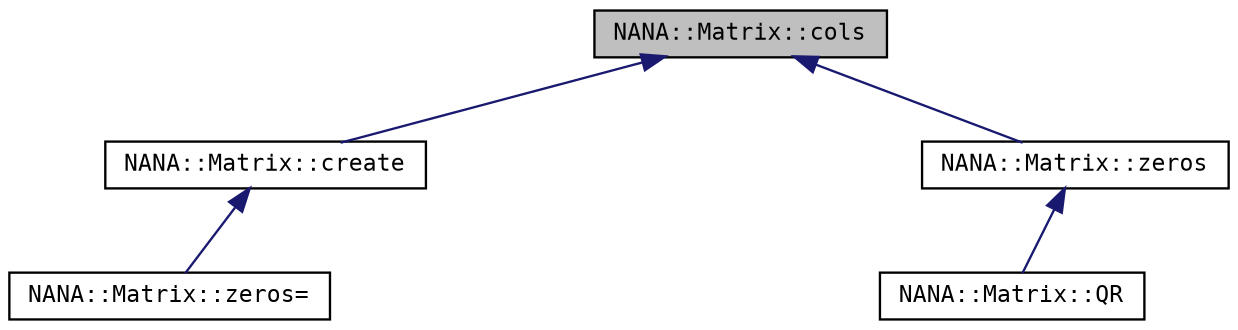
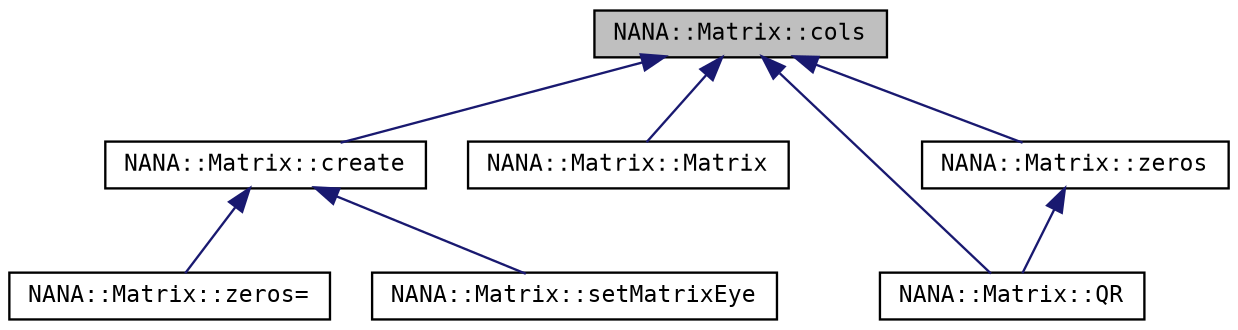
node "NANA::Matrix::Matrix": added
edge "NANA::Matrix::QR" -> "NANA::Matrix::cols": added
node "NANA::Matrix::setMatrixEye": added
